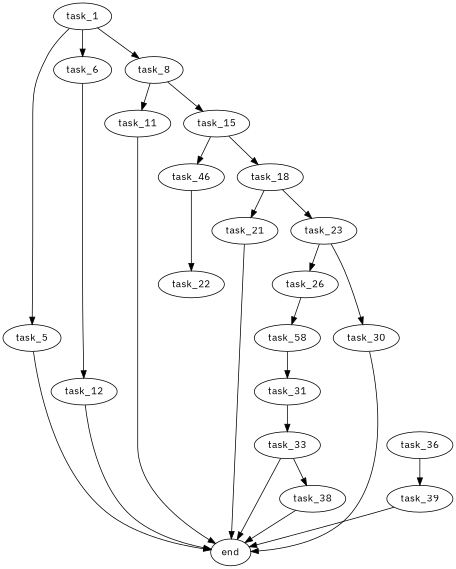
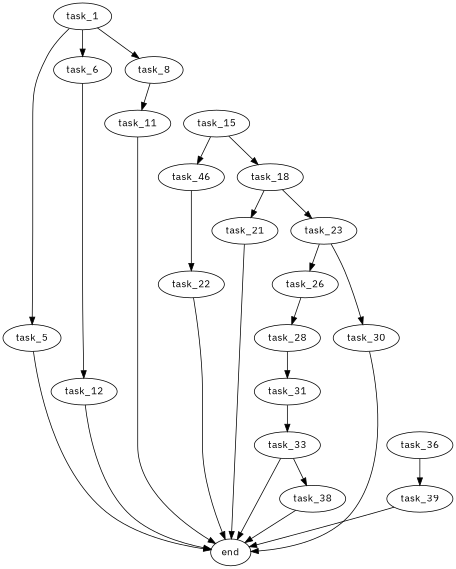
edge "task_8" -> "task_15": removed
node "task_58": label "task_58" -> "task_28"
edge "task_22" -> "end": added
